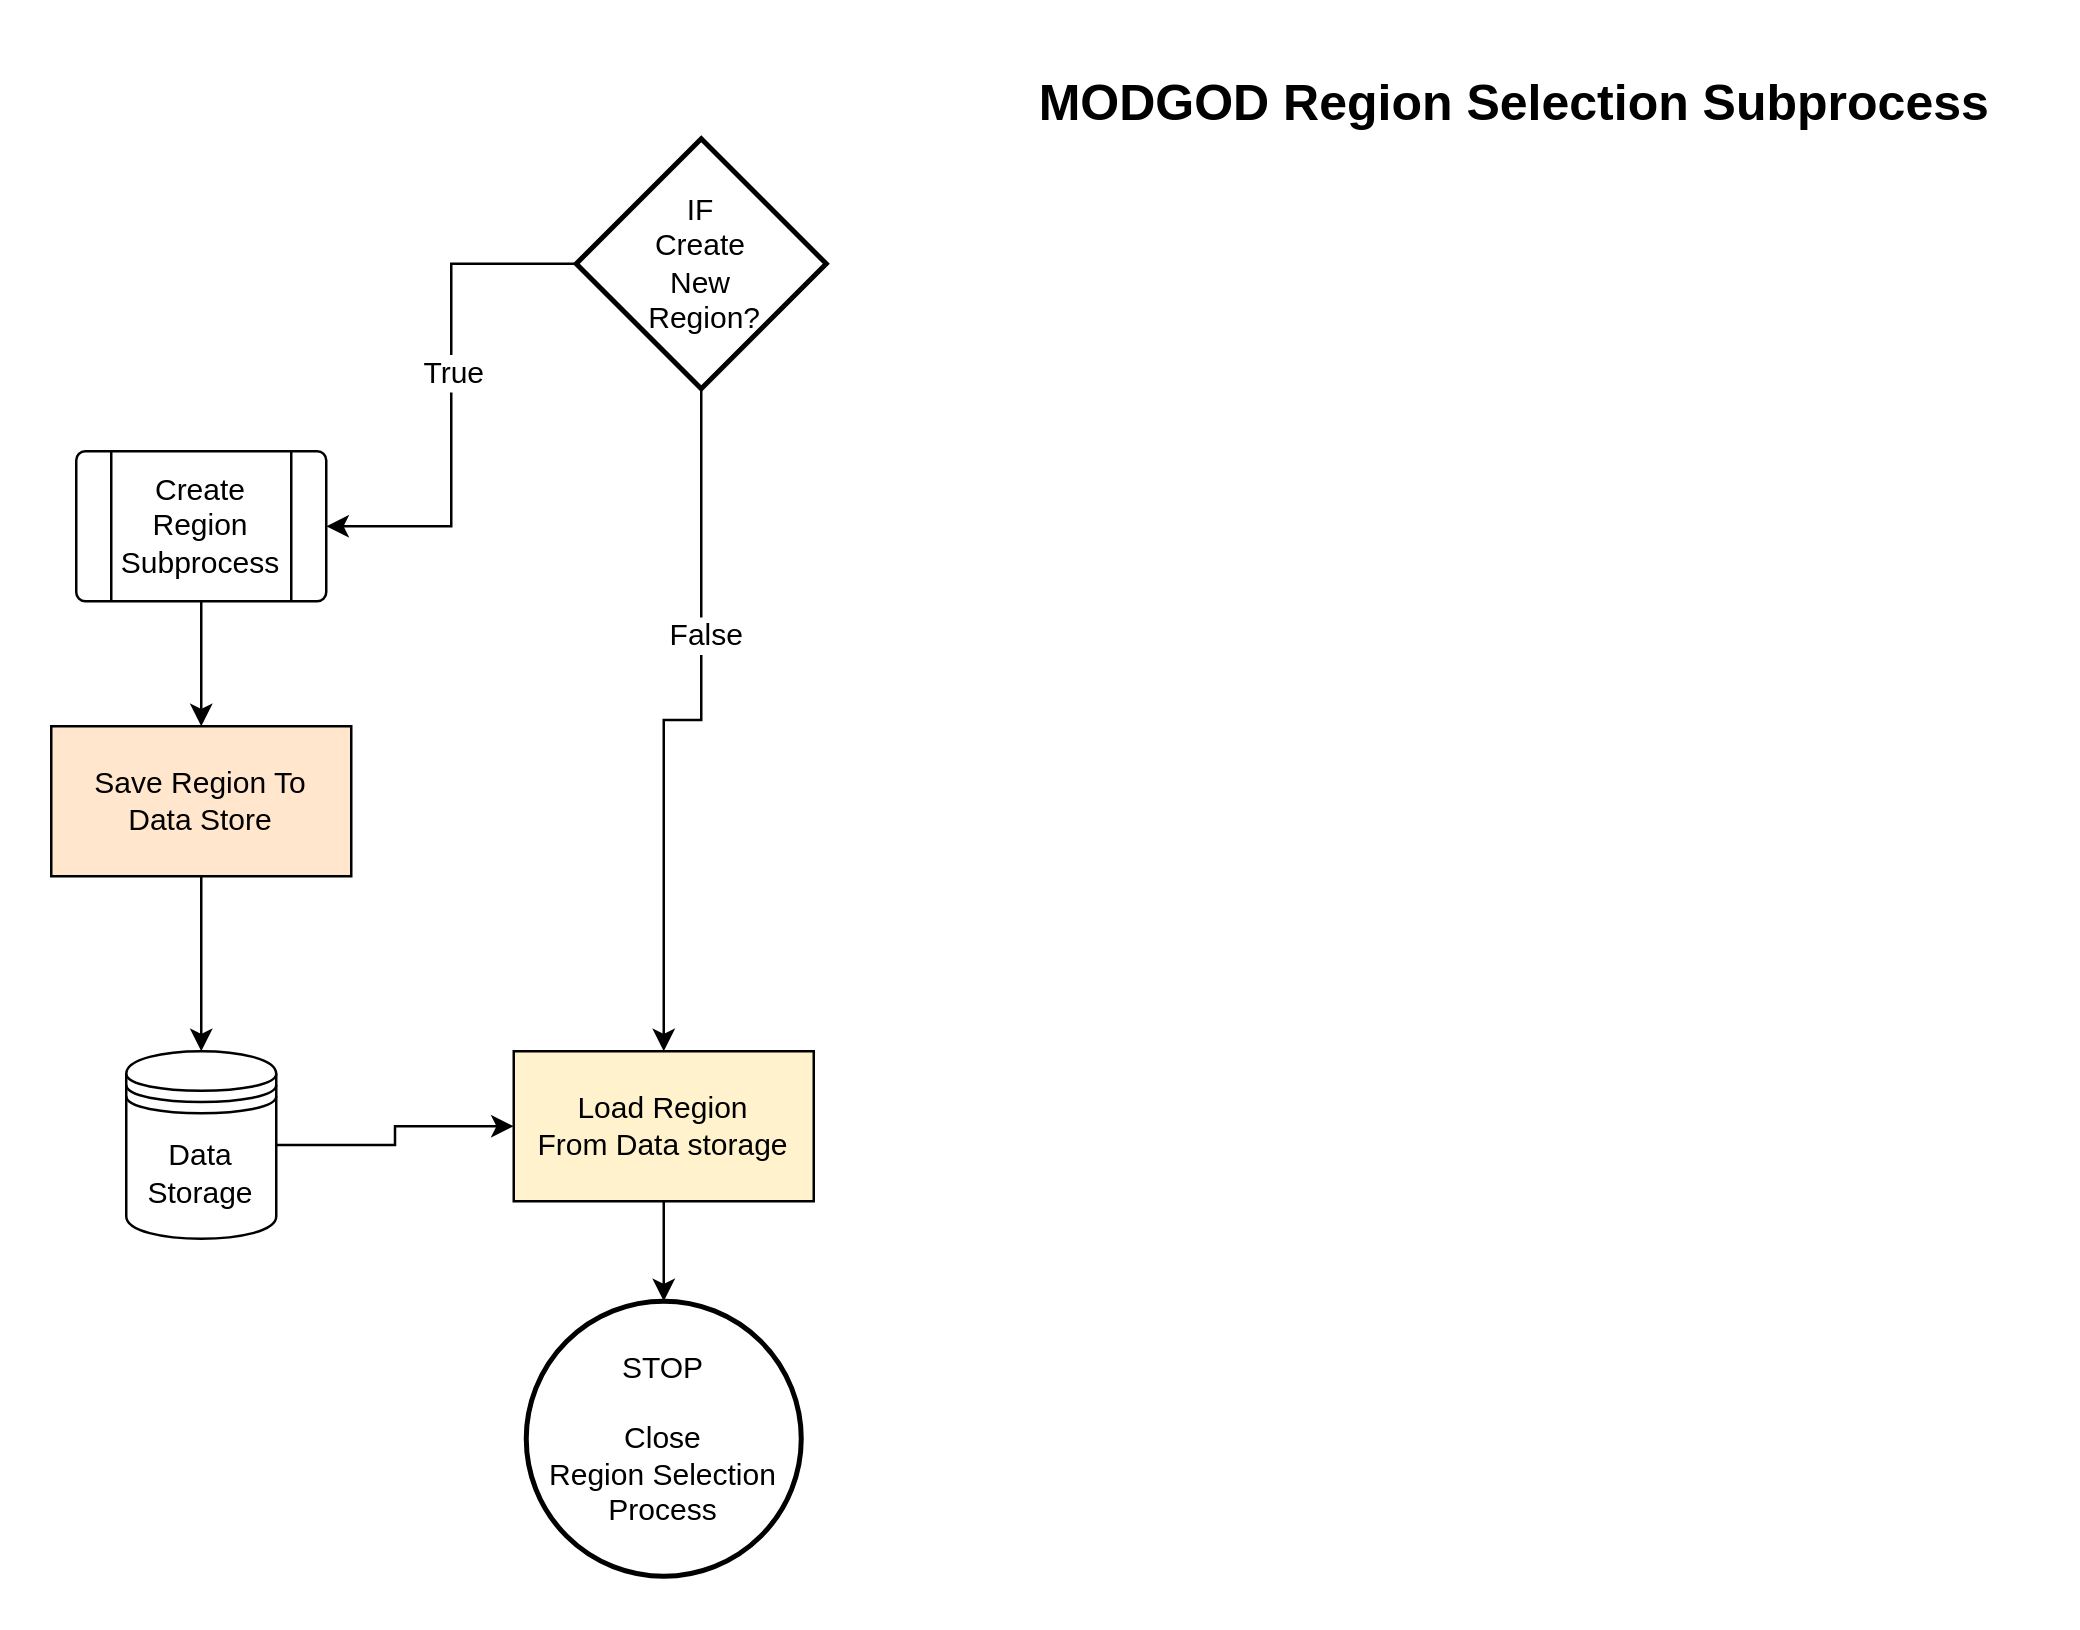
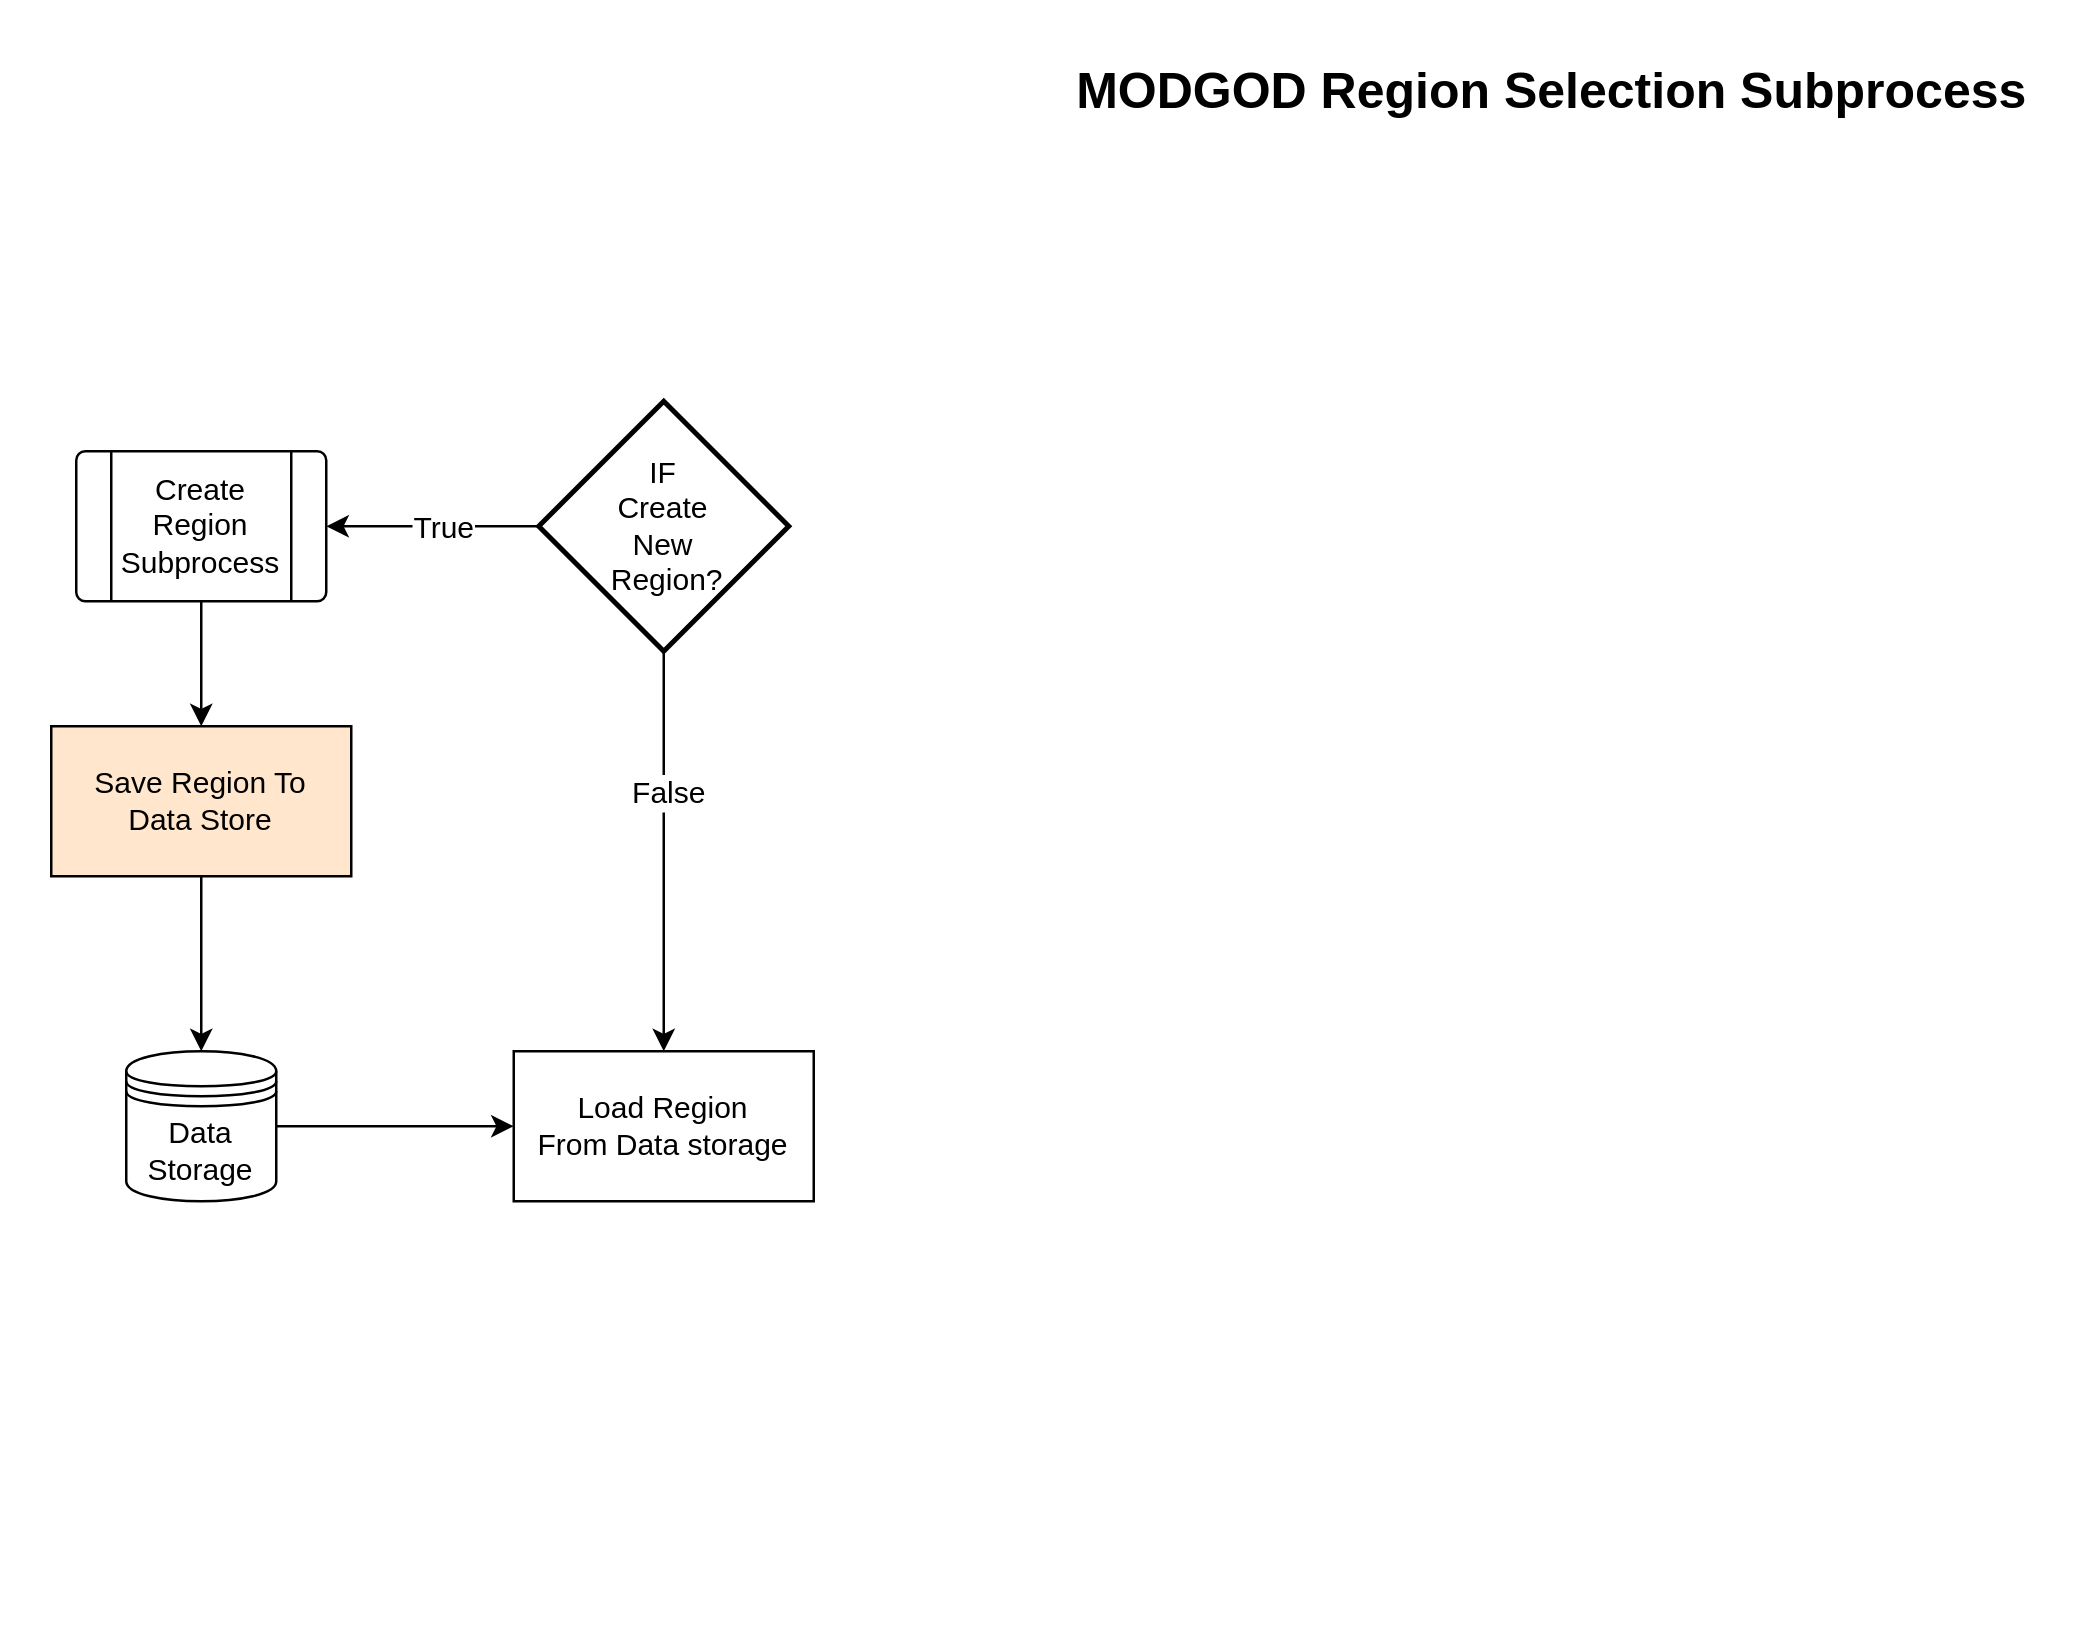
node "MODGOD Region Selection Subprocess": moved (1514, 101) -> (1551, 89)
node "IF Create New Region?": moved (701, 264) -> (664, 526)
node "Load Region From Data storage": fillcolor #fff2cc -> #ffffff
node "Data Storage": size 150x188 -> 150x150
edge "Load Region From Data storage" -> "STOP Close Region Selection Process": removed
node "STOP Close Region Selection Process": removed
